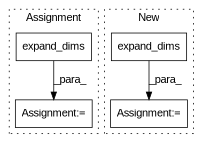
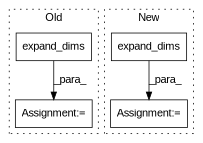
cluster "Assignment": label "Assignment" -> "Old"
